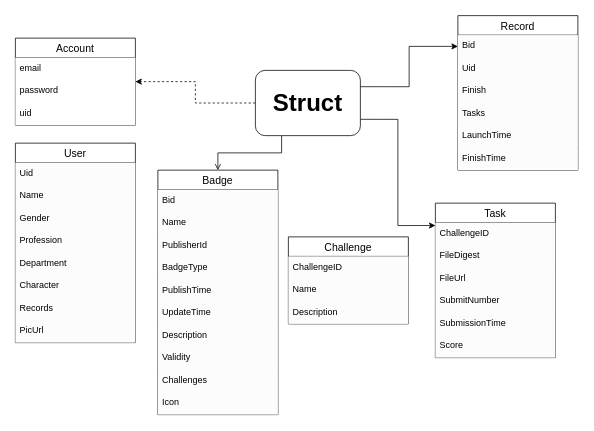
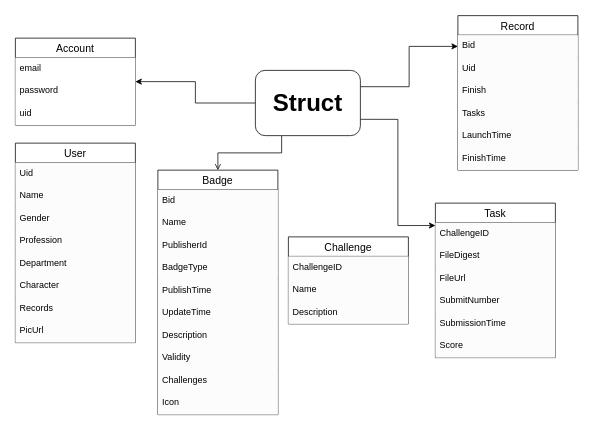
edge "Struct" -> "Account": style dashed -> solid
